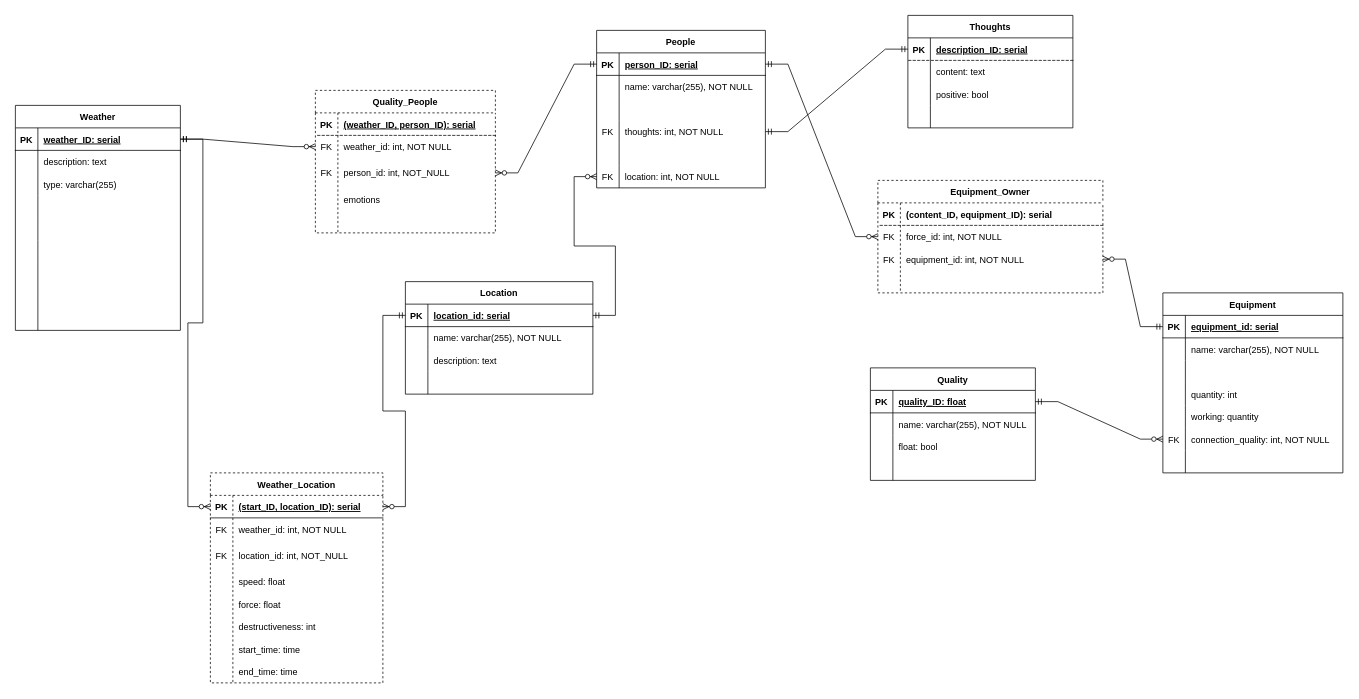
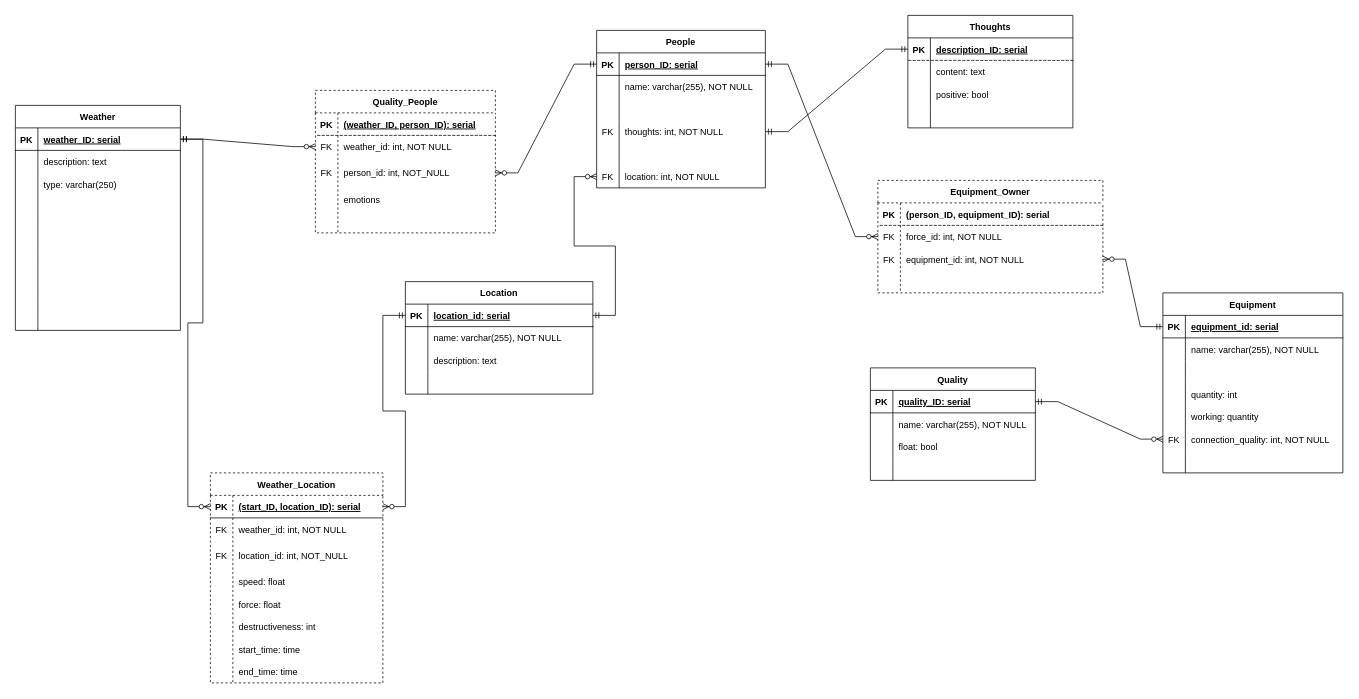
node "type: varchar(255)": label "type: varchar(255)" -> "type: varchar(250)"
node "(content_ID, equipment_ID): serial": label "(content_ID, equipment_ID): serial" -> "(person_ID, equipment_ID): serial"
node "quality_ID: float": label "quality_ID: float" -> "quality_ID: serial"
